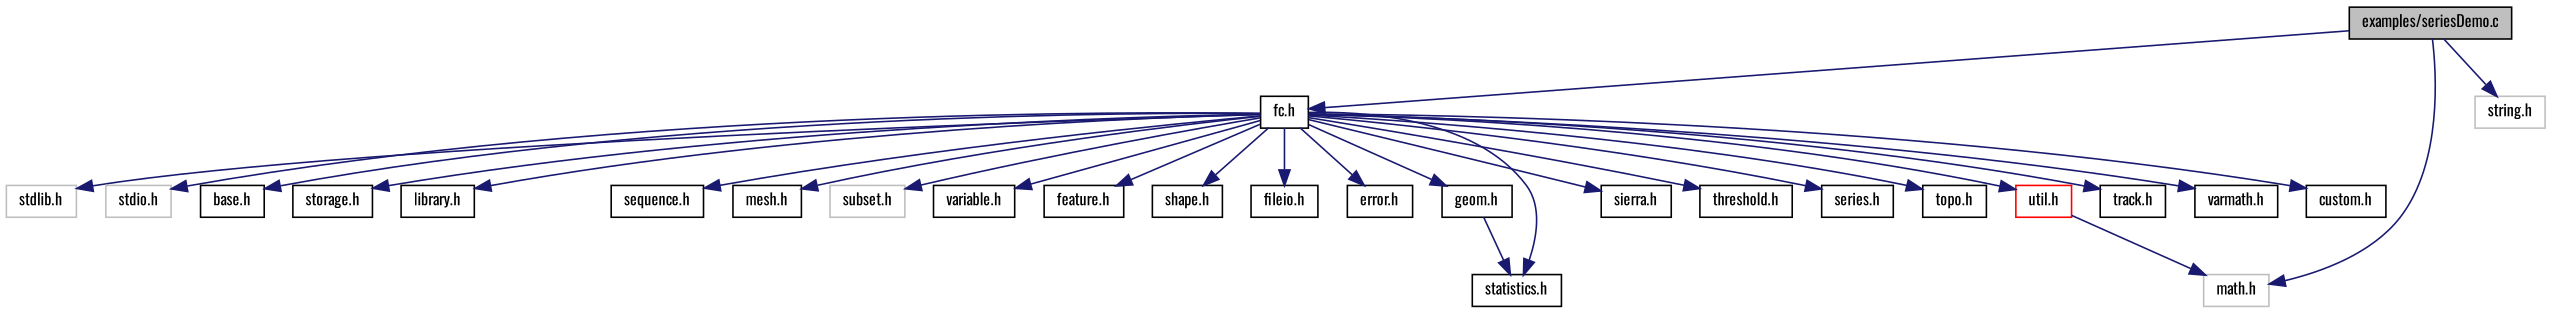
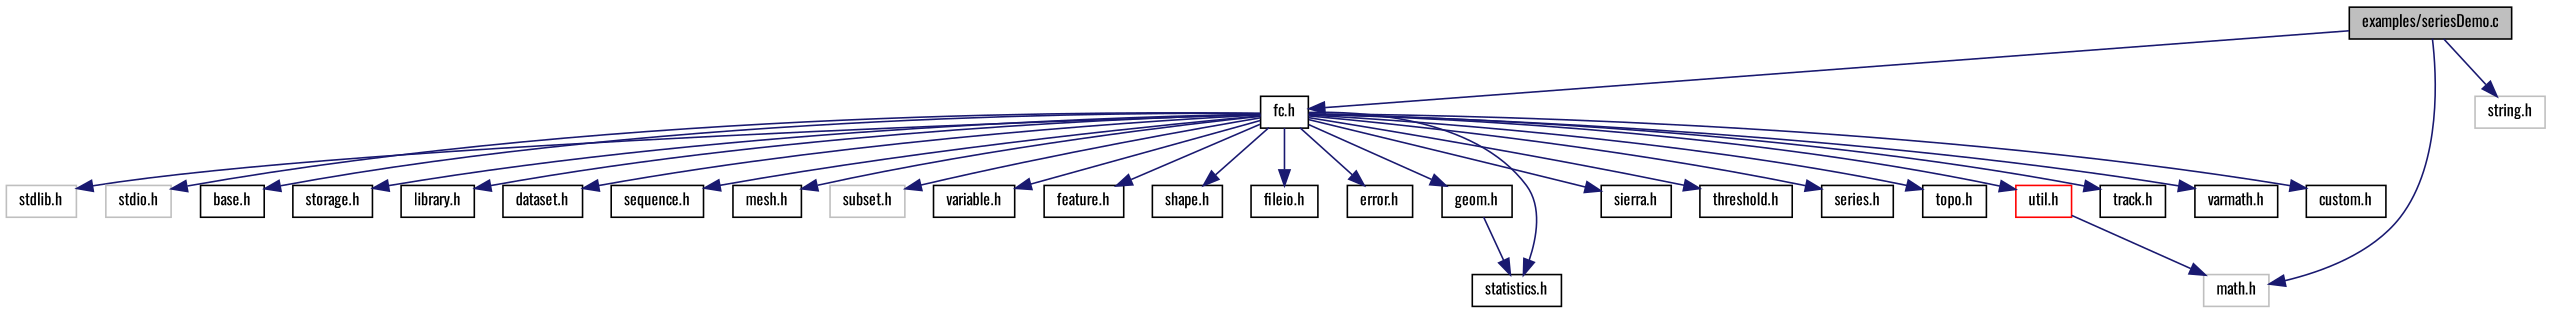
node "dataset.h": added
